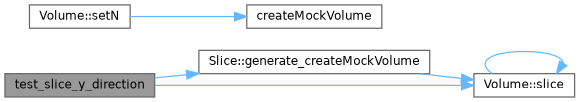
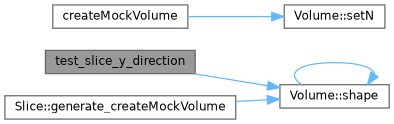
edge "Volume::setN" -> "createMockVolume": reversed
edge "test_slice_y_direction" -> "Slice::generate_createMockVolume": removed
node "Volume::slice": label "Volume::slice" -> "Volume::shape"
